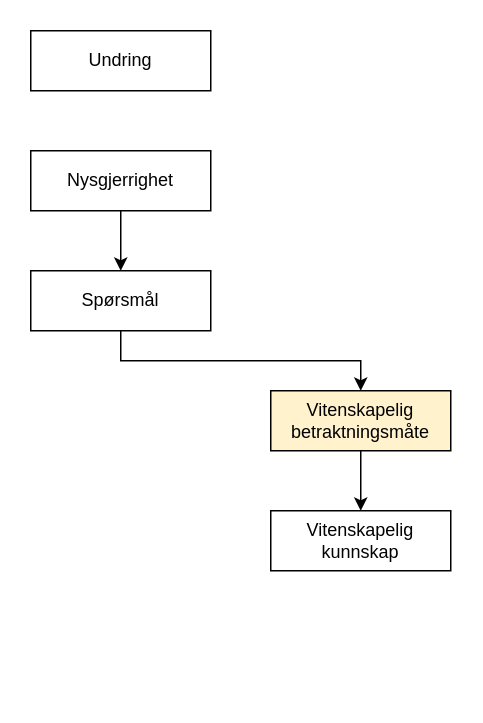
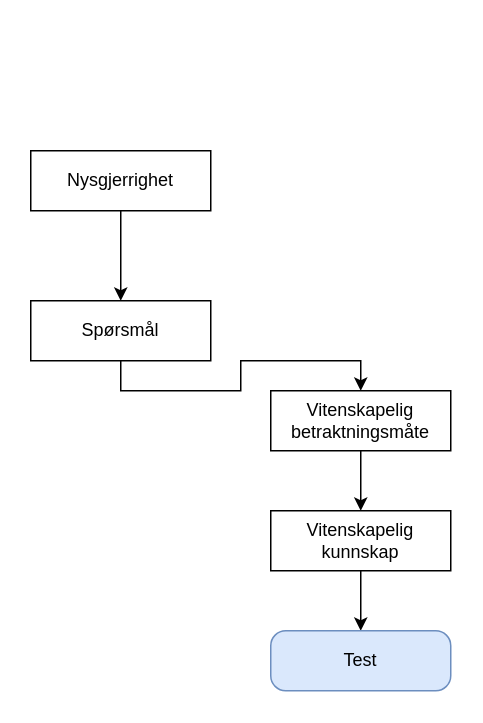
node "Undring": removed
node "Spørsmål": moved (121, 301) -> (121, 331)
node "Vitenskapelig betraktningsmåte": fillcolor #fff2cc -> #ffffff
edge "Vitenskapelig kunnskap" -> "Test": added
node "Test": added
